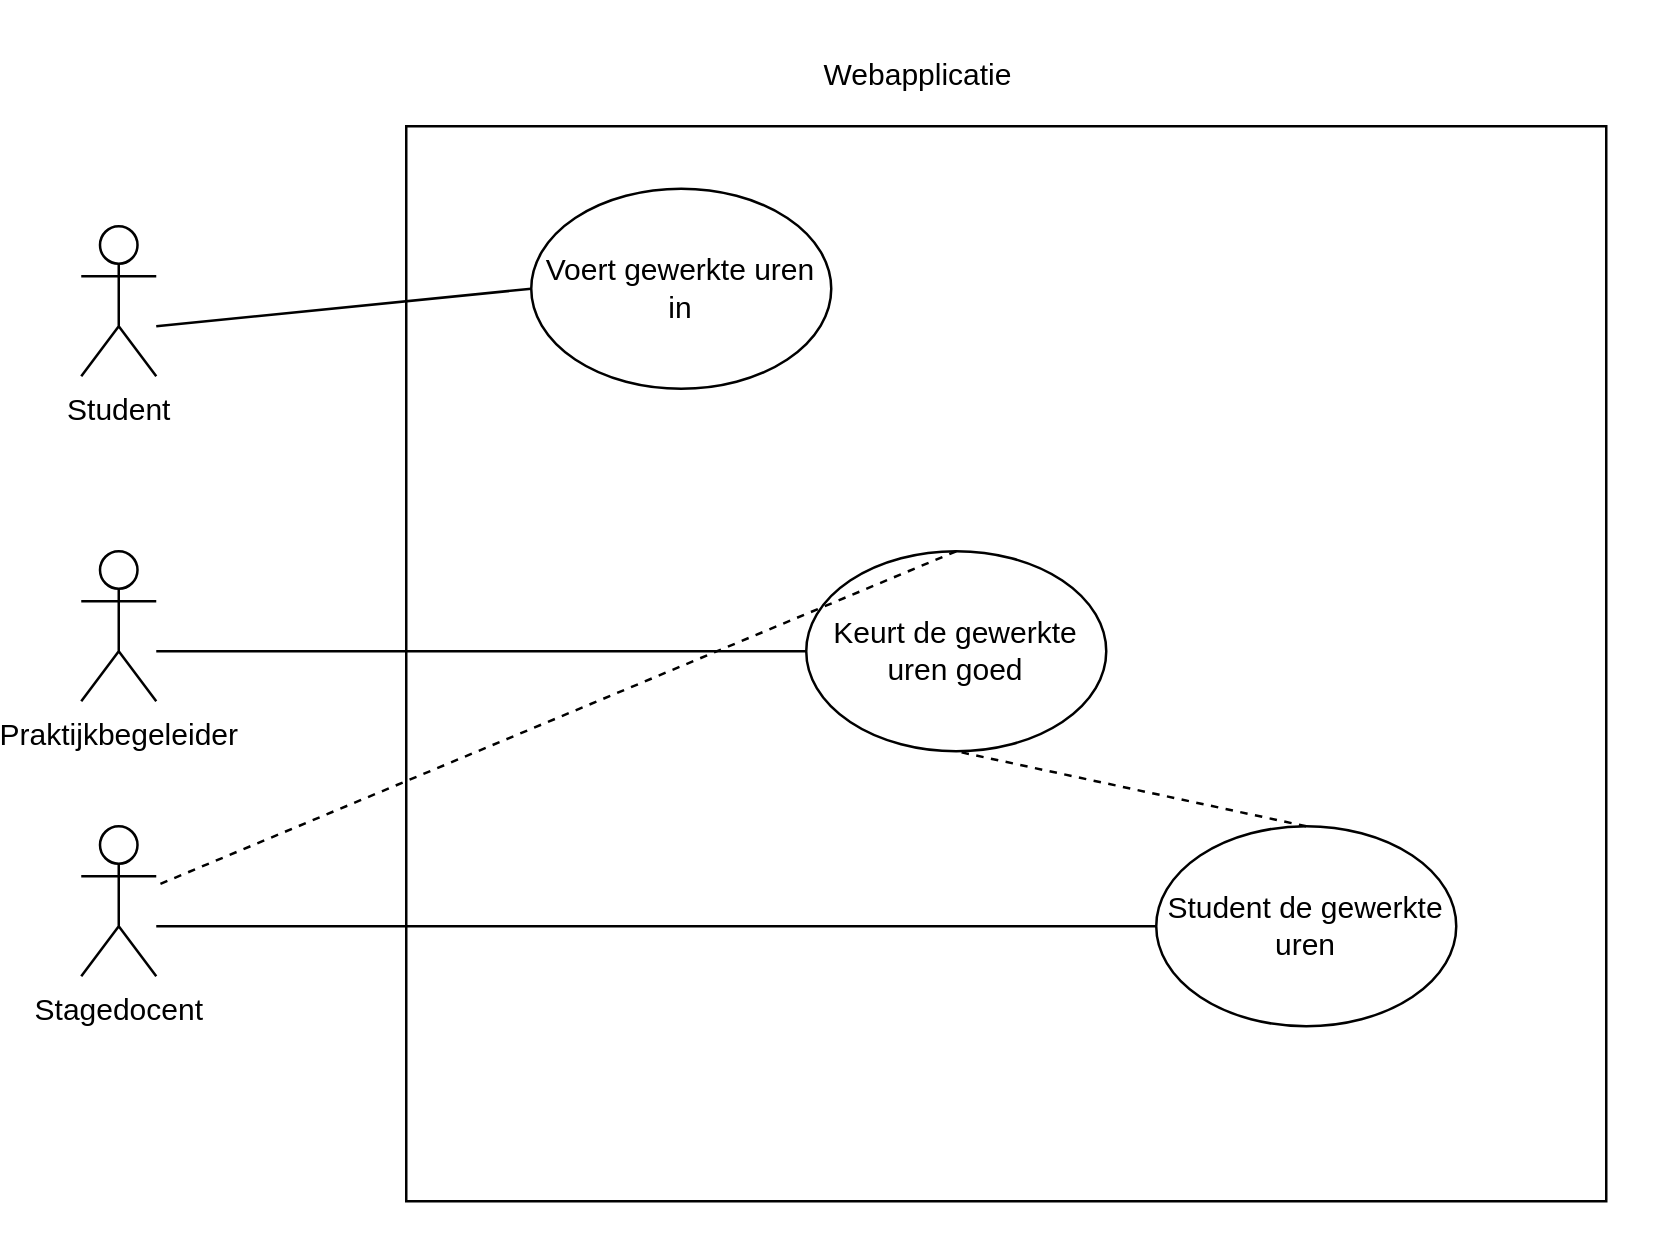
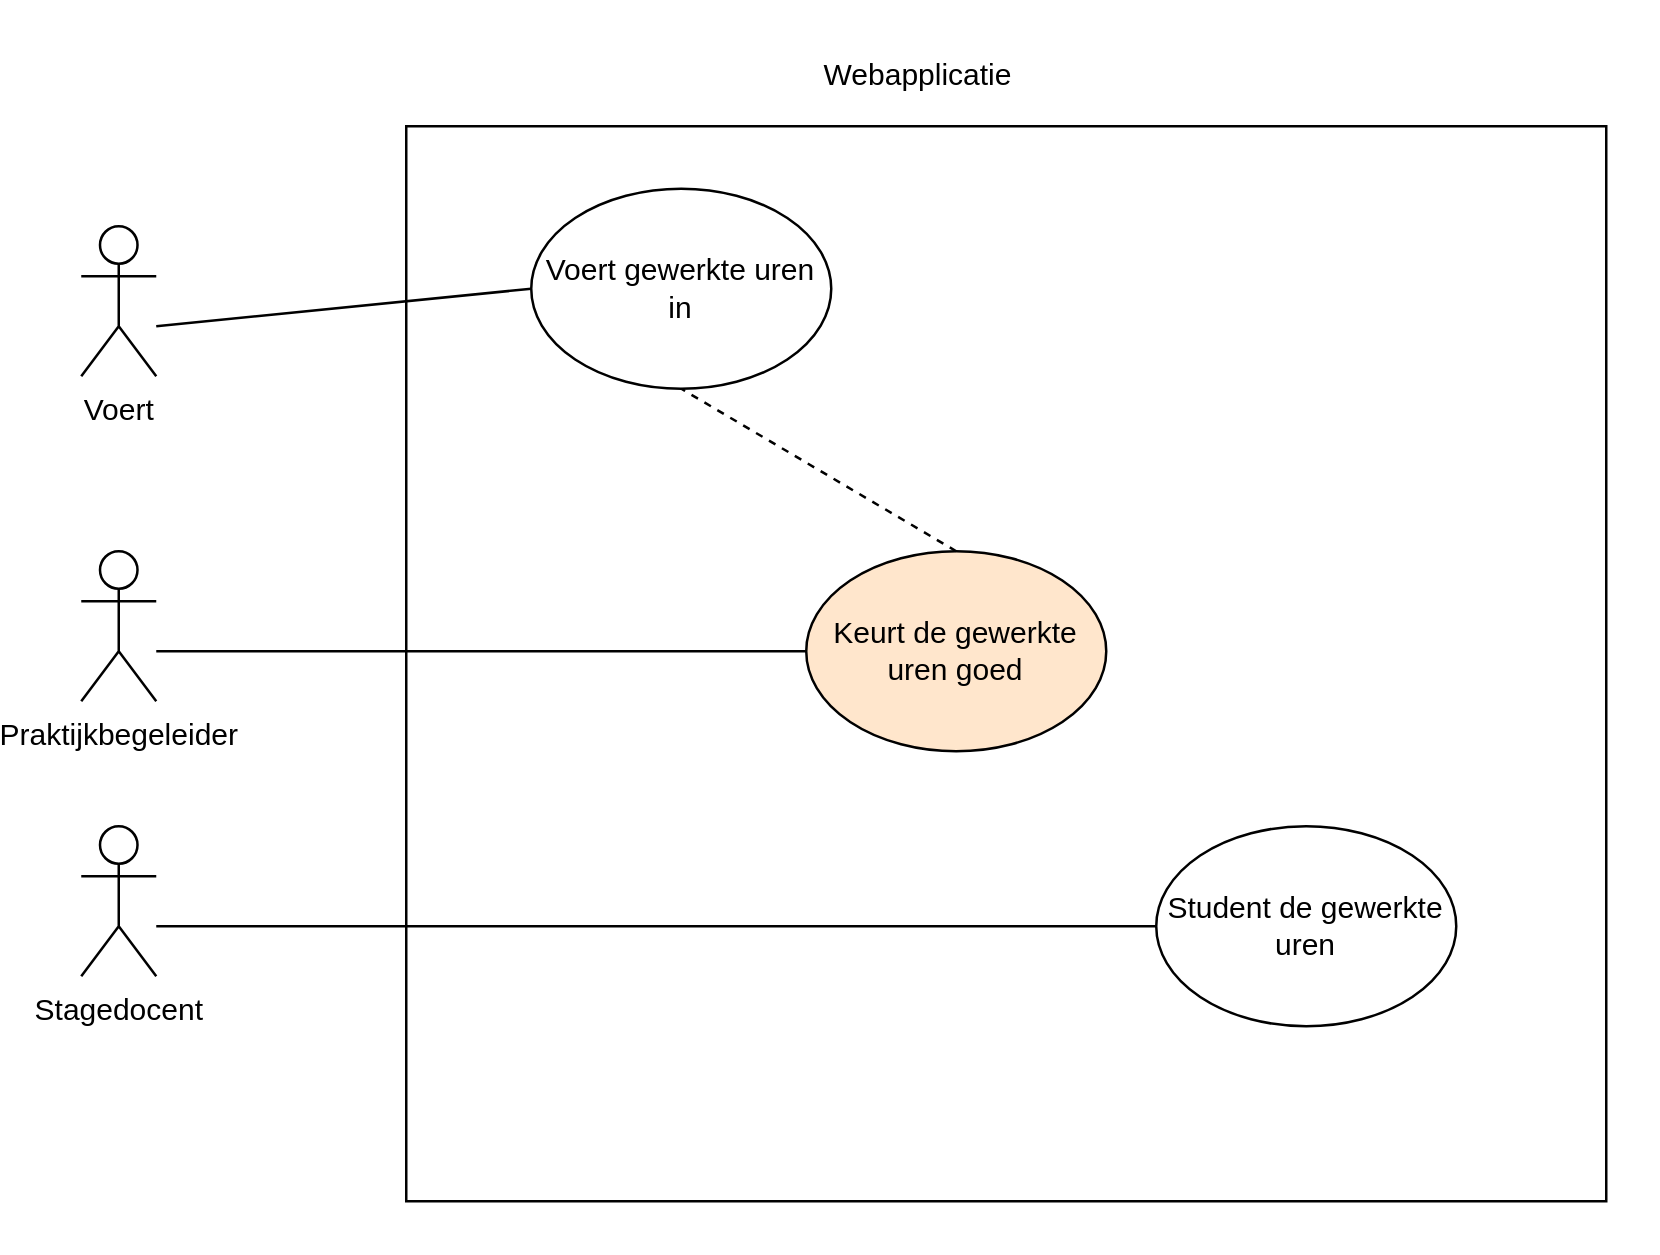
node "Student": label "Student" -> "Voert"
node "Keurt de gewerkte uren goed": fillcolor #ffffff -> #ffe6cc
edge "Keurt de gewerkte uren goed" -- "Stagedocent": now "Keurt de gewerkte uren goed" -- "Voert gewerkte uren in"
edge "Keurt de gewerkte uren goed" -- "Student de gewerkte uren": removed
